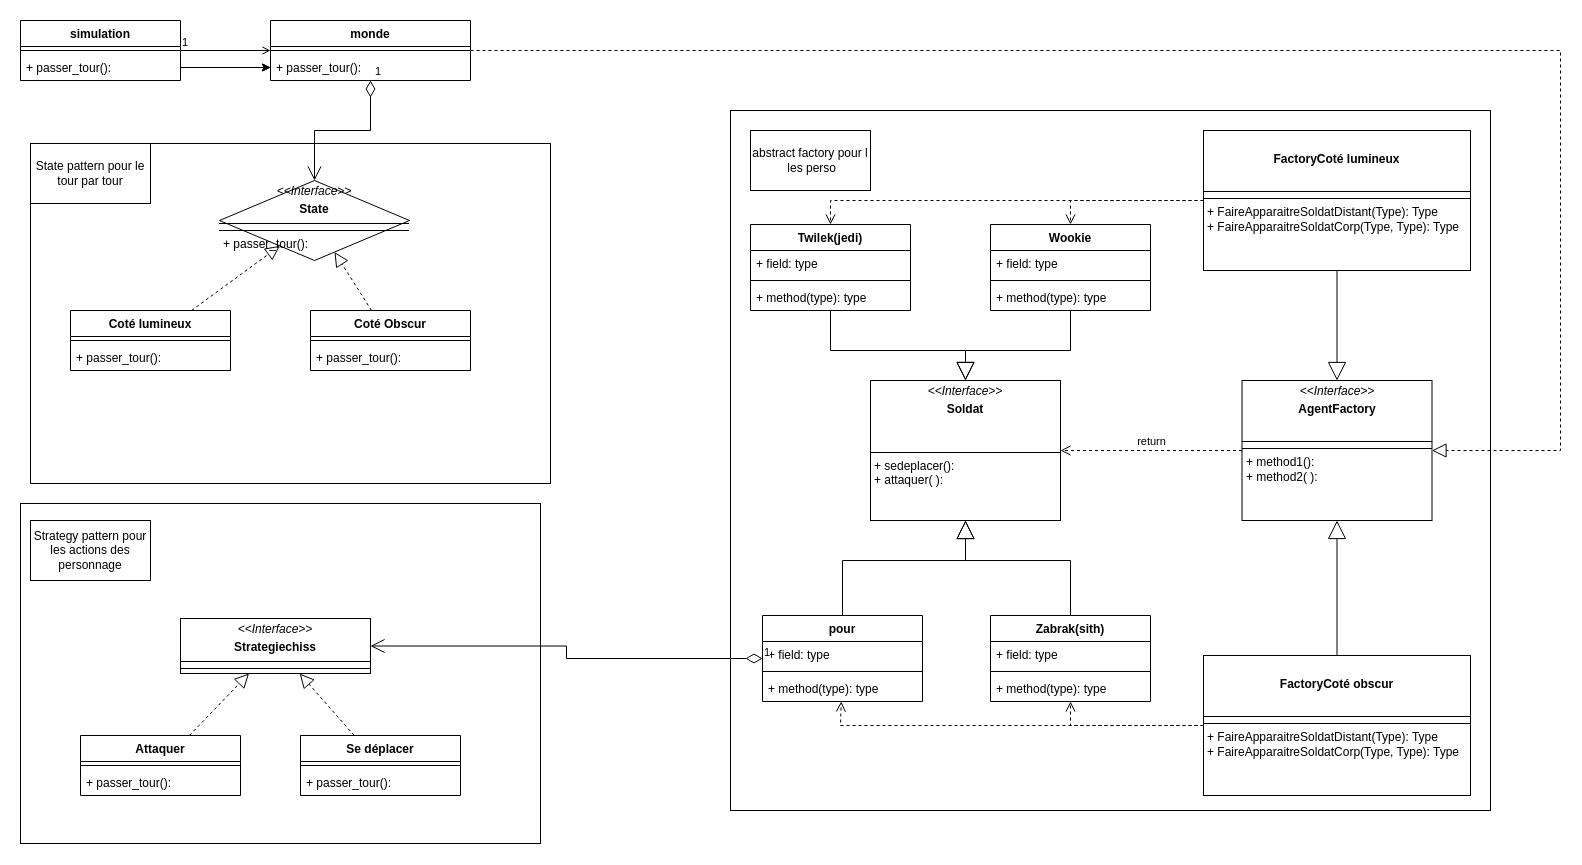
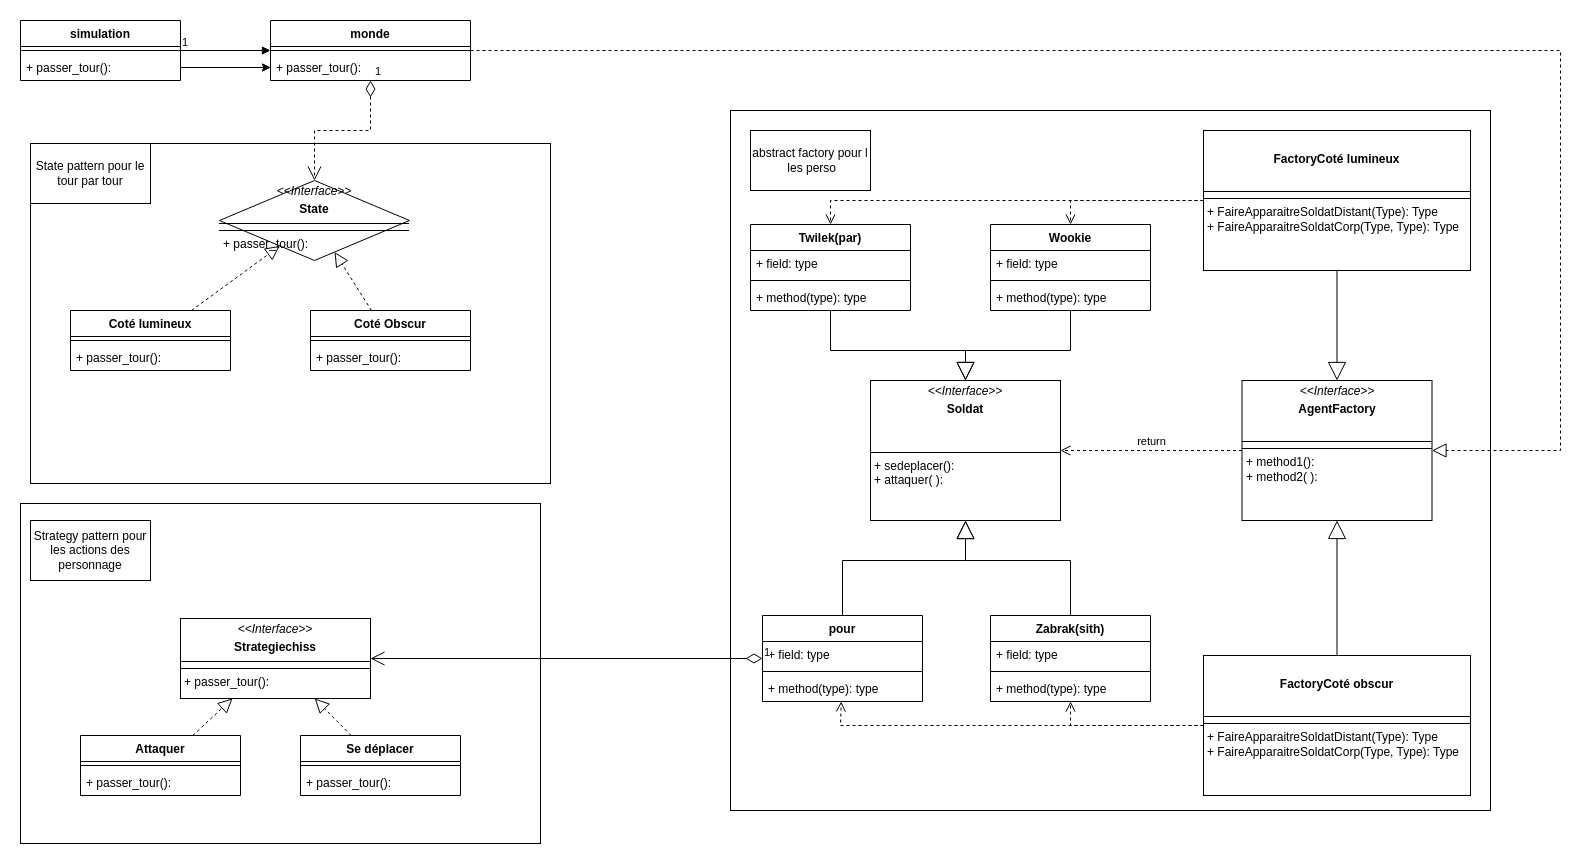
edge "simulation" -> "monde": arrowhead open -> block
edge "monde" -- "<<Interface>> State + passer_tour():": style solid -> dashed
node "Twilek(jedi)": label "Twilek(jedi)" -> "Twilek(par)"
node "<<Interface>> Strategiechiss + passer_tour():": size 190x55 -> 190x80
